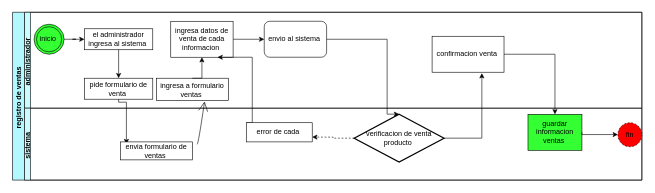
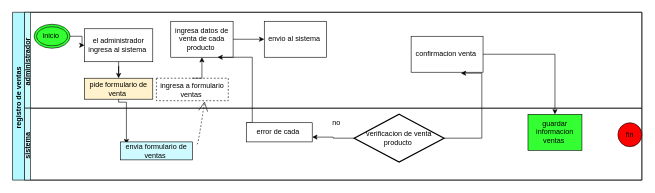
node "inicio": size 30x30 -> 36x24
node "el administrador ingresa al sistema": size 68x21 -> 68x33
node "ingresa datos de venta de cada informacion": label "ingresa datos de venta de cada informacion" -> "ingresa datos de venta de cada producto"
node "envio al sistema": shape rounded rectangle -> rectangle
edge "envio al sistema" -> "verificacion de venta producto": removed
node "confirmacion venta": moved (468, 54) -> (447, 54)
node "pide formulario de venta": fillcolor #ffffff -> #fff2cc
node "ingresa a formulario ventas": style solid -> dashed
node "no": added
edge "envia formulario de ventas" -> "ingresa a formulario ventas": style solid -> dashed
edge "guardar informacion ventas" -> "fin": removed
node "fin": style dashed -> solid
edge "verificacion de venta producto" -> "error de cada": style dashed -> solid
node "envia formulario de ventas": fillcolor #ffffff -> #cffaff
